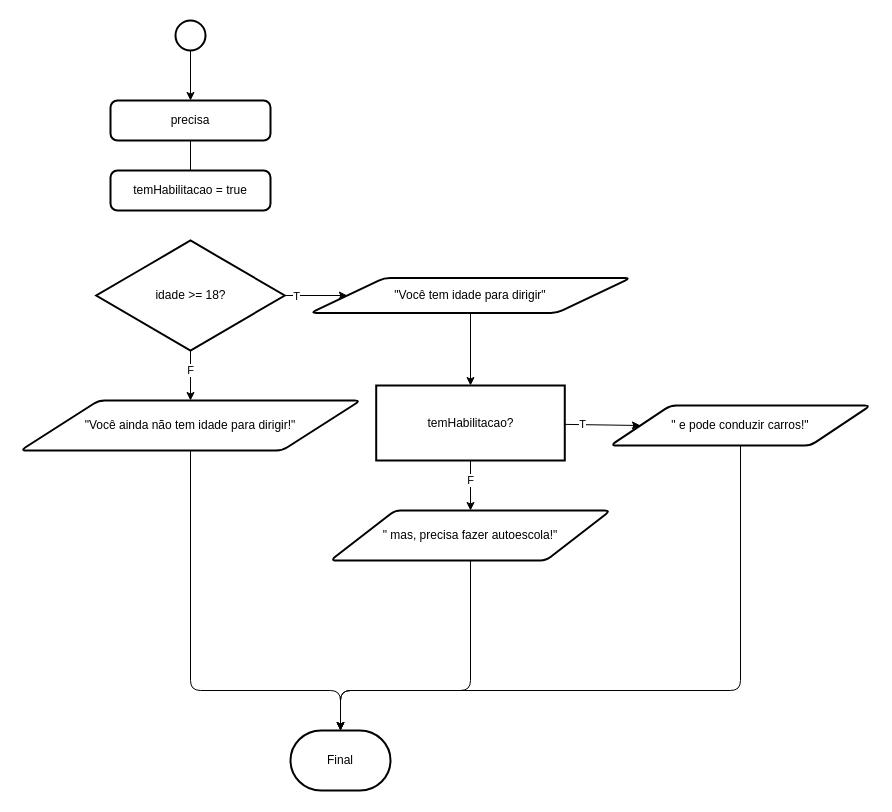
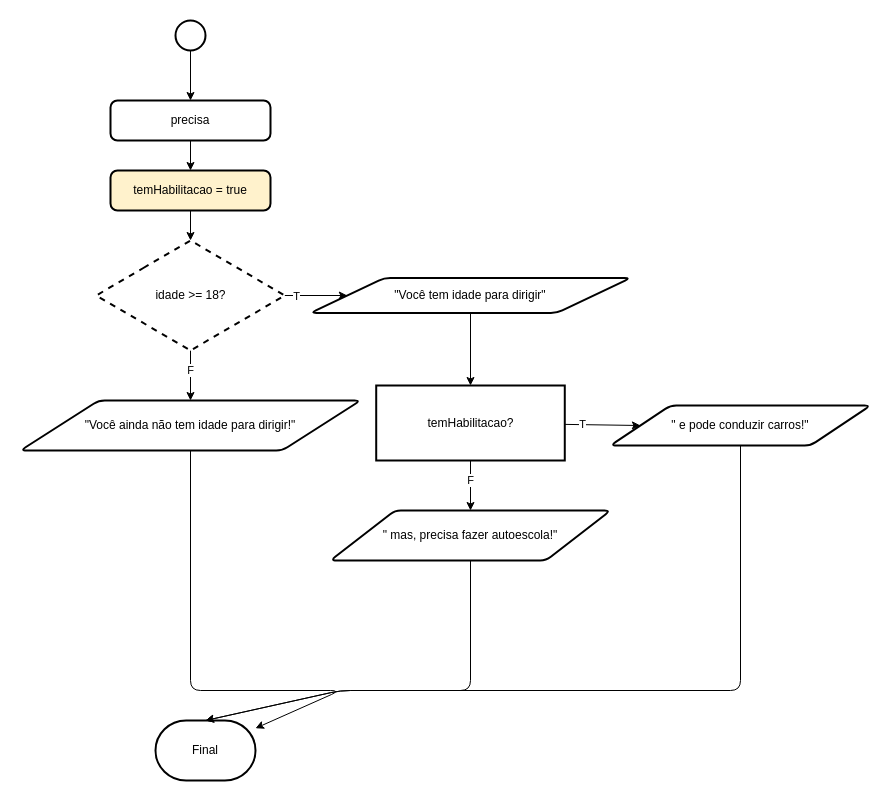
edge "precisa" -- "temHabilitacao = true": arrowhead none -> classic
node "temHabilitacao = true": fillcolor #ffffff -> #fff2cc
edge "temHabilitacao = true" -> "idade >= 18?": added
node "idade >= 18?": style solid -> dashed
node "Final": moved (341, 761) -> (206, 751)
